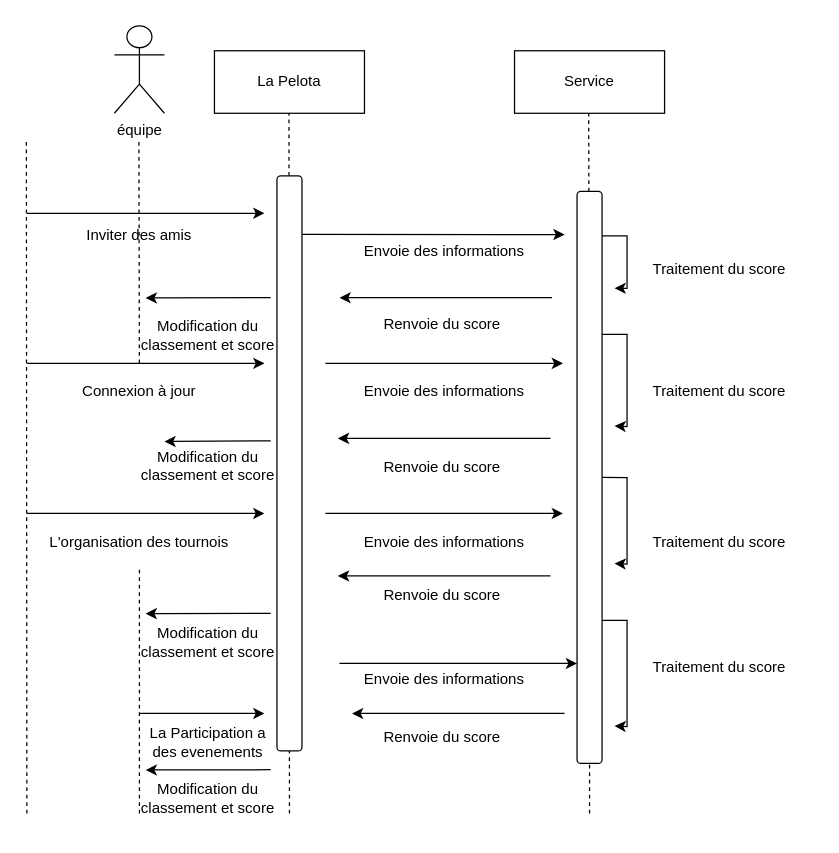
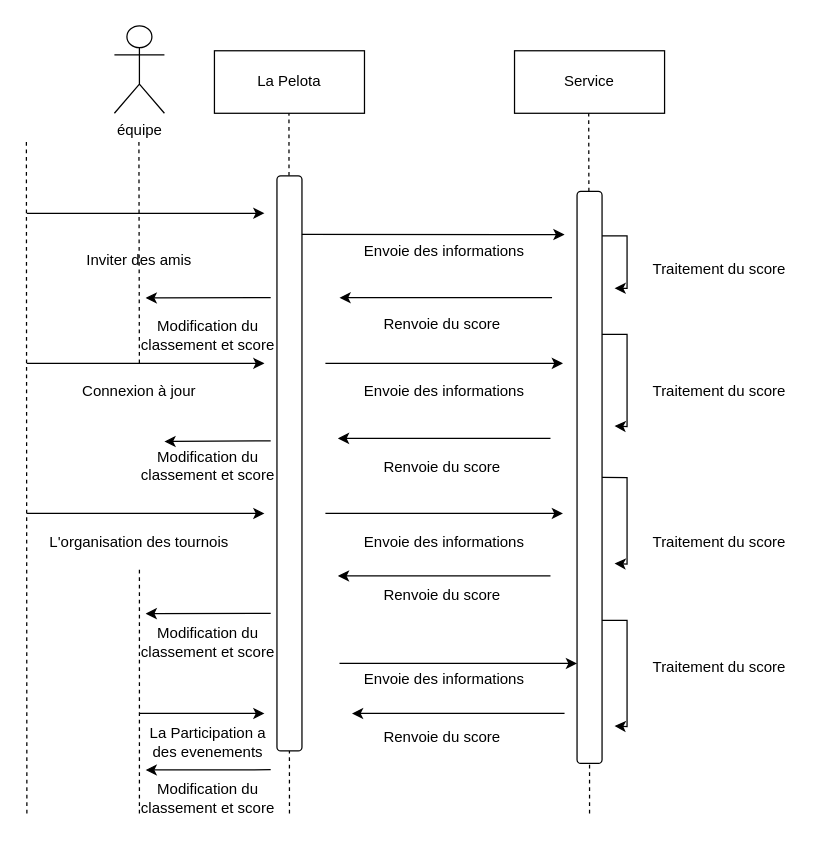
node "Inviter des amis": moved (139, 235) -> (139, 260)
